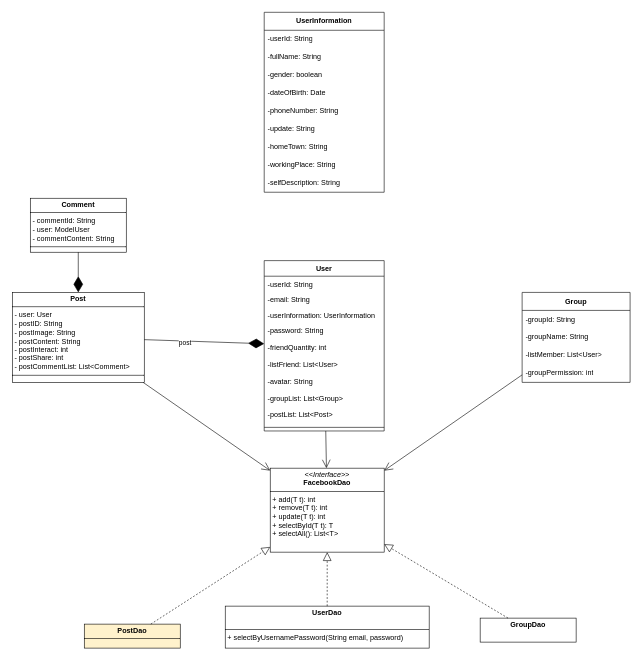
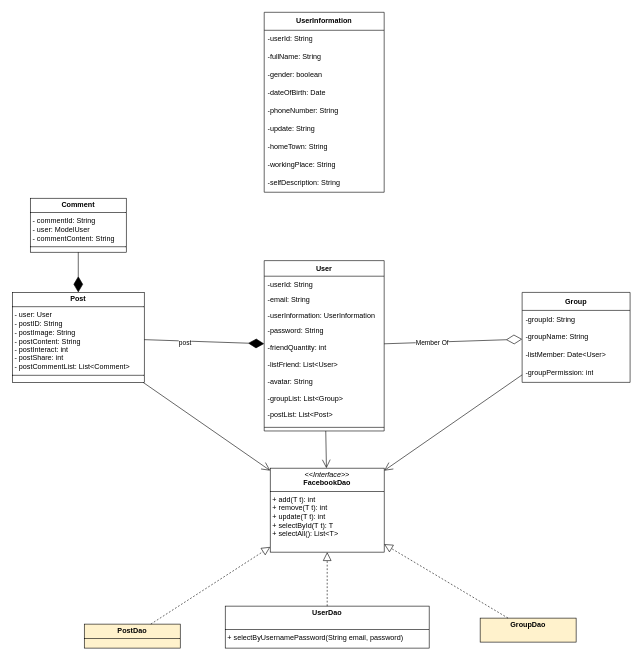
edge "User" -> "Group": added, label "Member Of"
node "-listMember: List<User>": label "-listMember: List<User>" -> "-listMember: Date<User>"
node "GroupDao": fillcolor #ffffff -> #fff2cc
